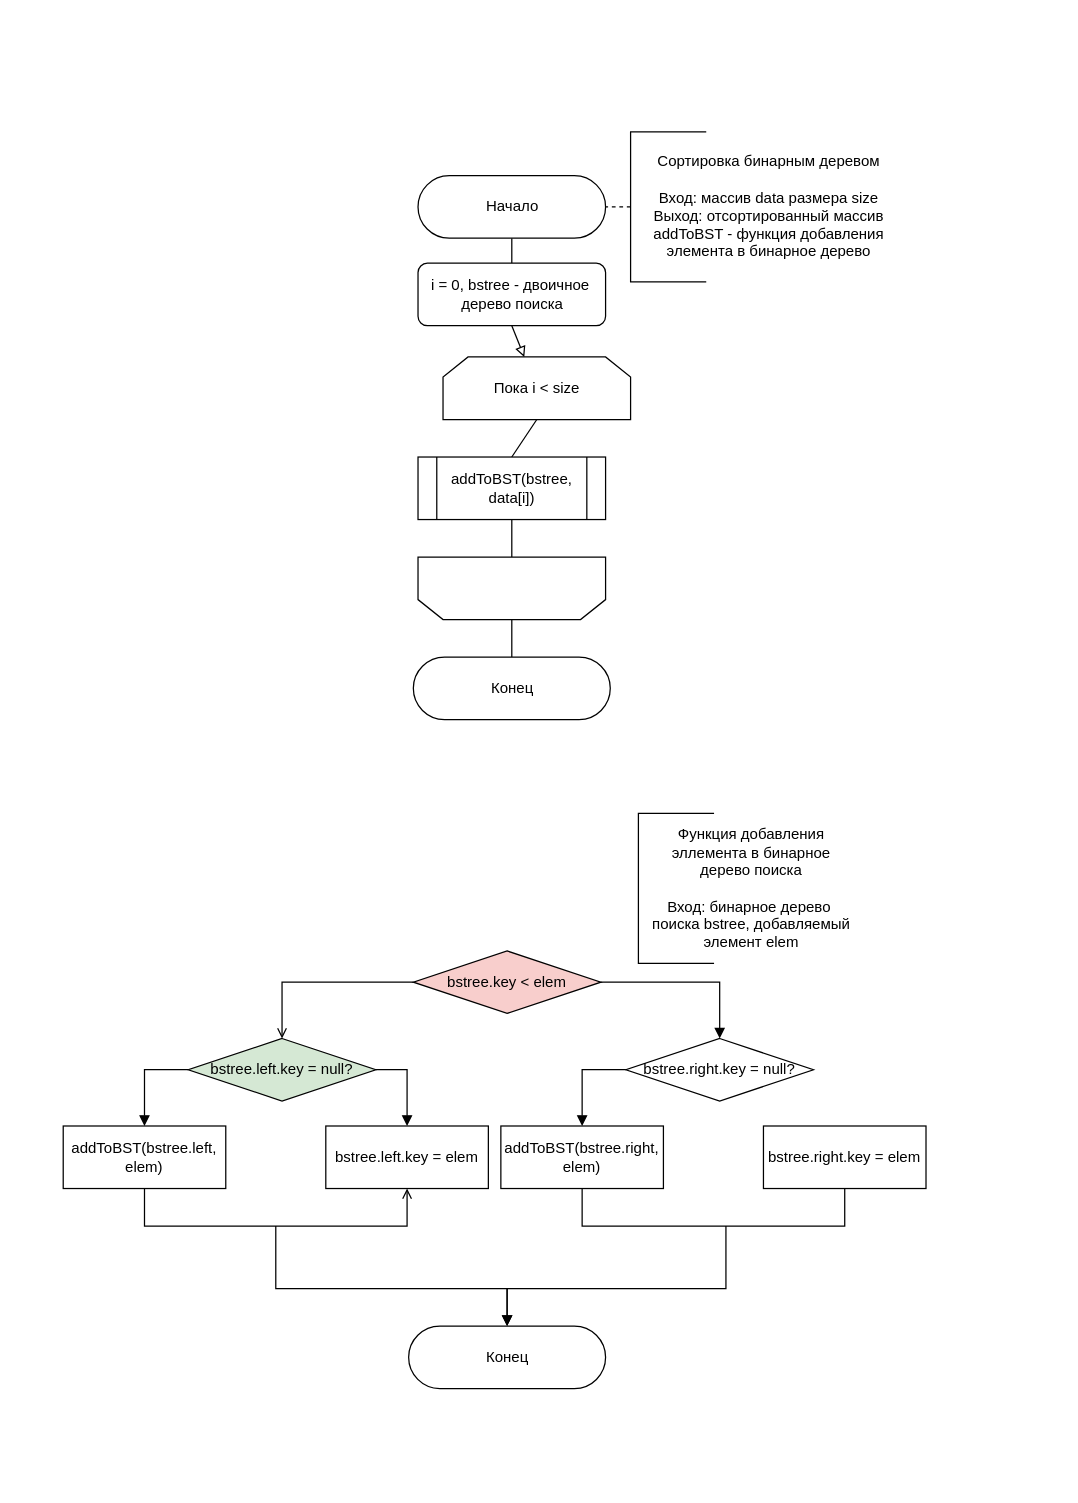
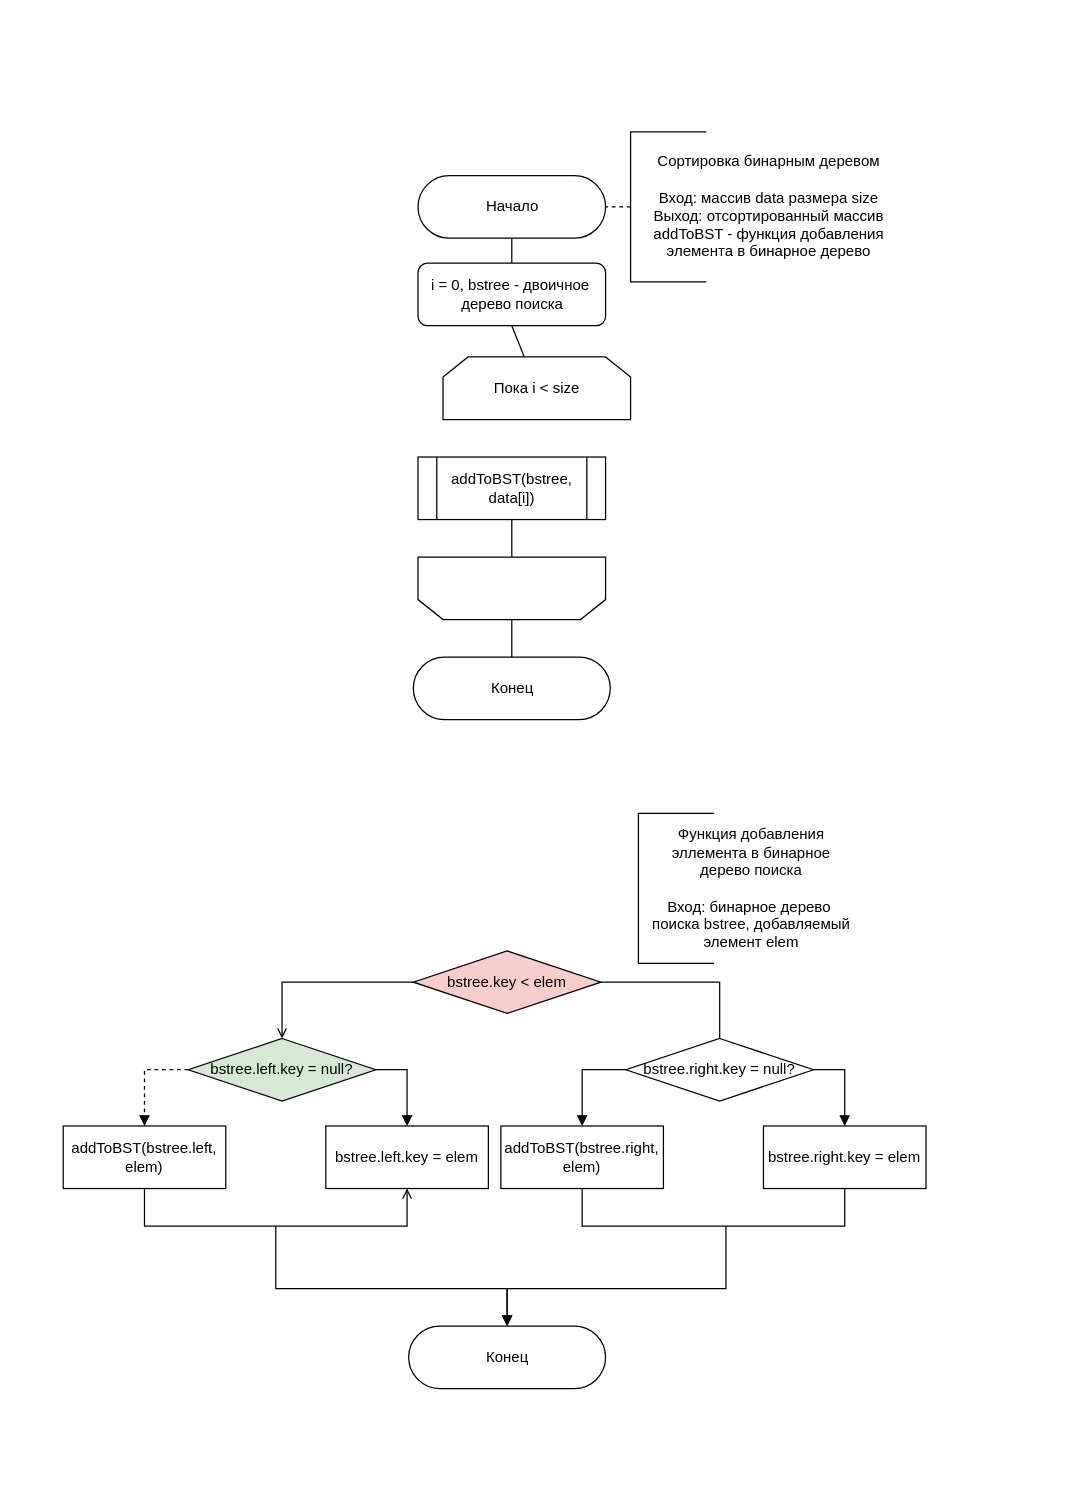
edge "i = 0, bstree - двоичное дерево поиска" -> "Пока i < size": arrowhead block -> none
edge "Пока i < size" -- "addToBST(bstree, data[i])": removed
edge "bstree.key < elem" -> "bstree.right.key = null?": arrowhead block -> none
edge "bstree.left.key = null?" -> "addToBST(bstree.left, elem)": style solid -> dashed
edge "bstree.right.key = null?" -> "bstree.right.key = elem": added
